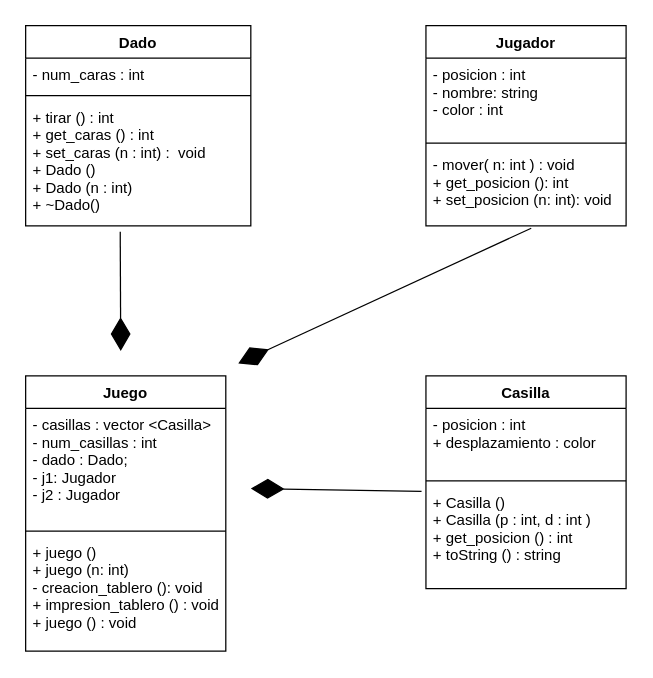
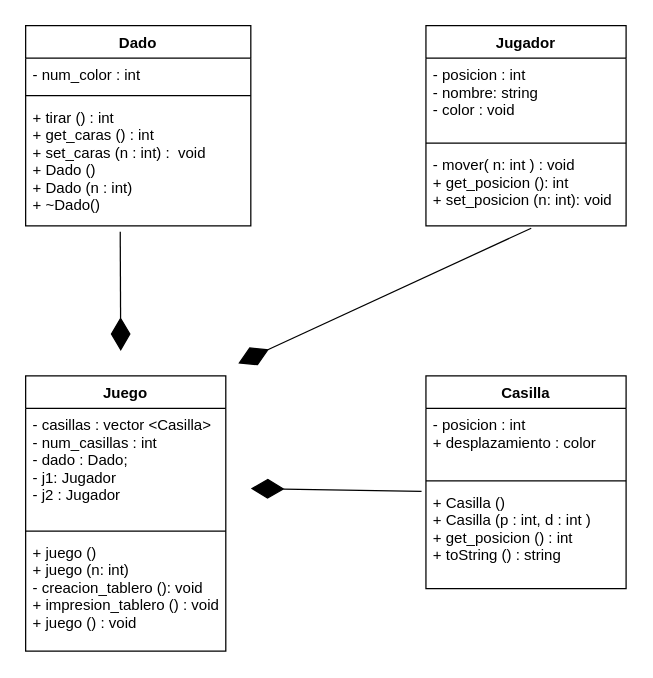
node "- num_caras : int": label "- num_caras : int" -> "- num_color : int"
node "- posicion : int - nombre: string - color : int": label "- posicion : int - nombre: string - color : int" -> "- posicion : int - nombre: string - color : void"
